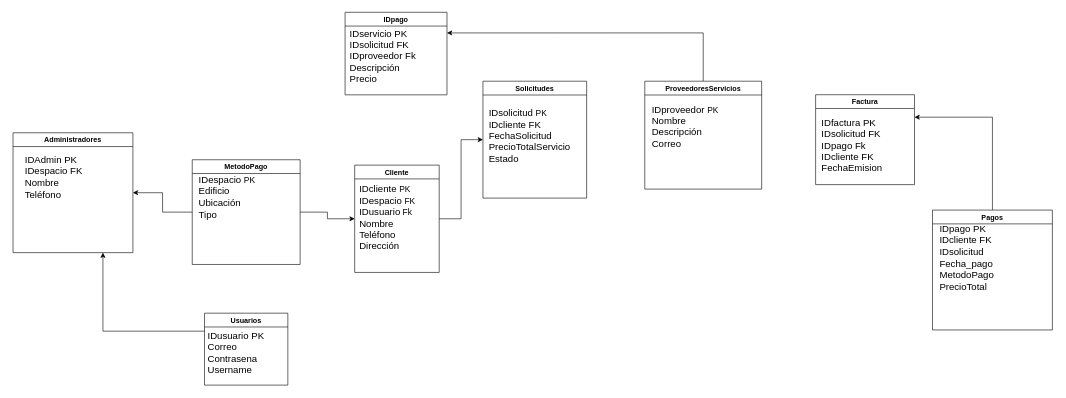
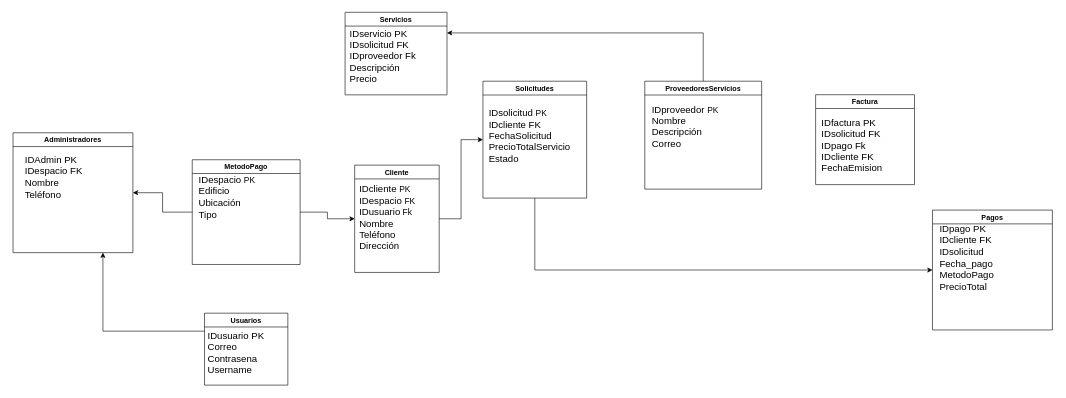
node "IDpago": label "IDpago" -> "Servicios"
edge "Pagos" -> "Factura": removed
edge "Solicitudes" -> "Pagos": added
